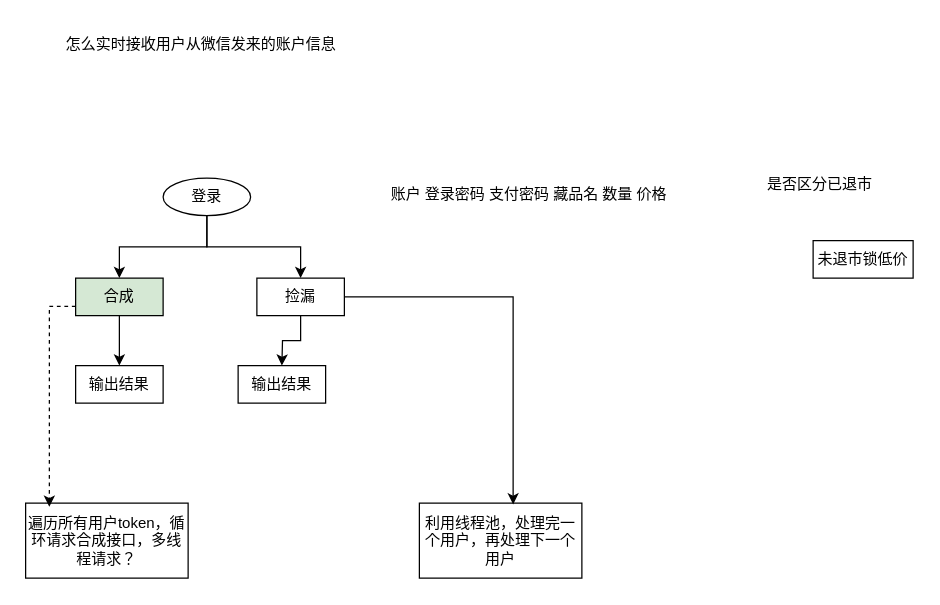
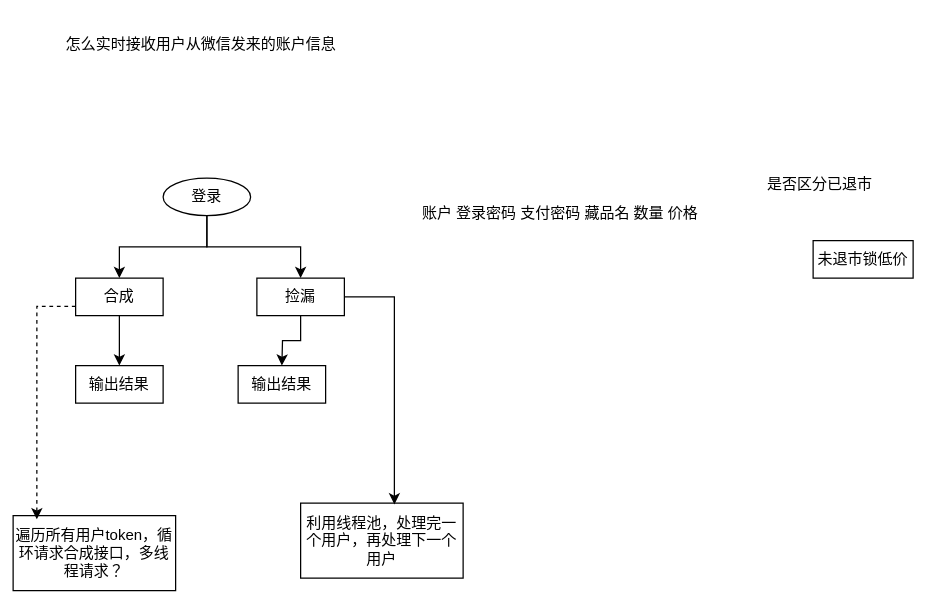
node "账户 登录密码 支付密码 藏品名 数量 价格": moved (531, 194) -> (562, 213)
node "合成": fillcolor #d5e8d4 -> #ffffff
node "遍历所有用户token，循环请求合成接口，多线程请求？": moved (107, 541) -> (94, 553)
node "利用线程池，处理完一个用户，再处理下一个用户": moved (501, 541) -> (382, 541)
